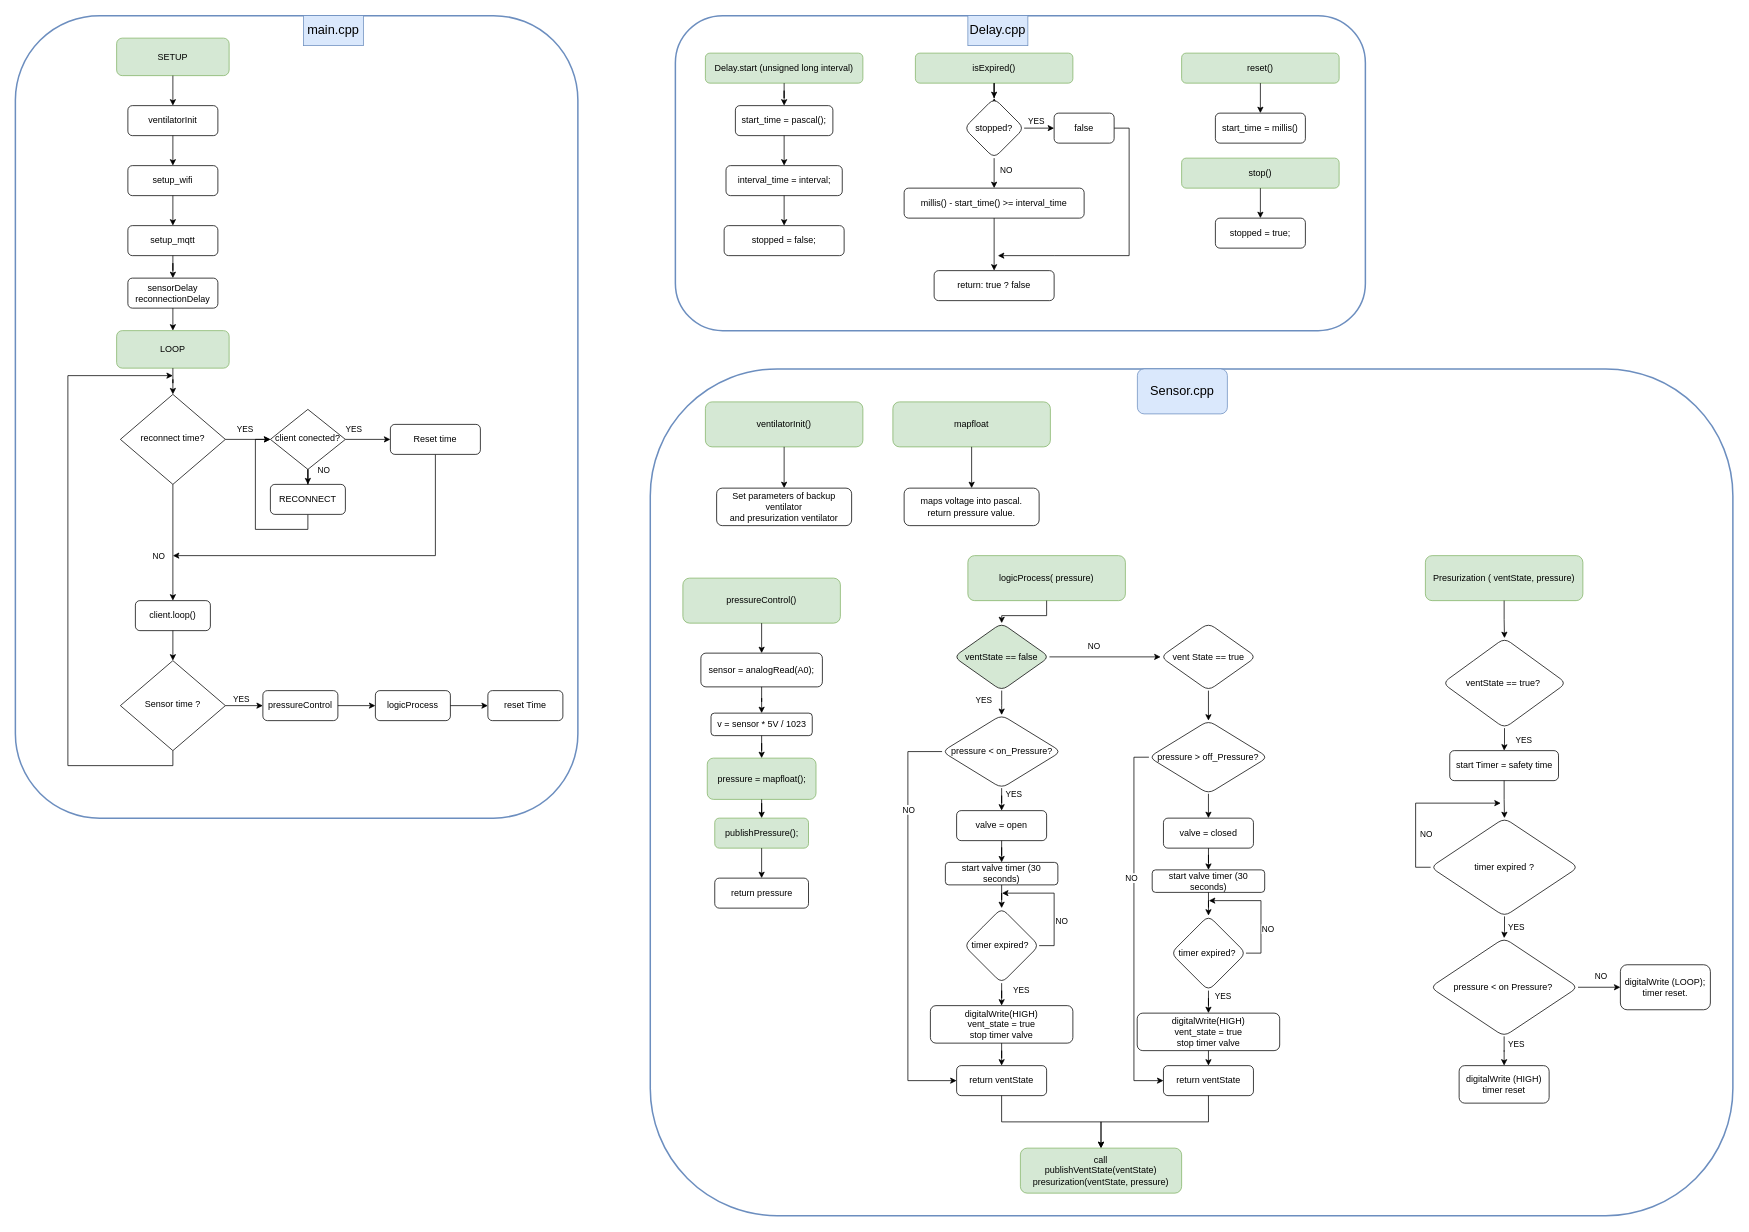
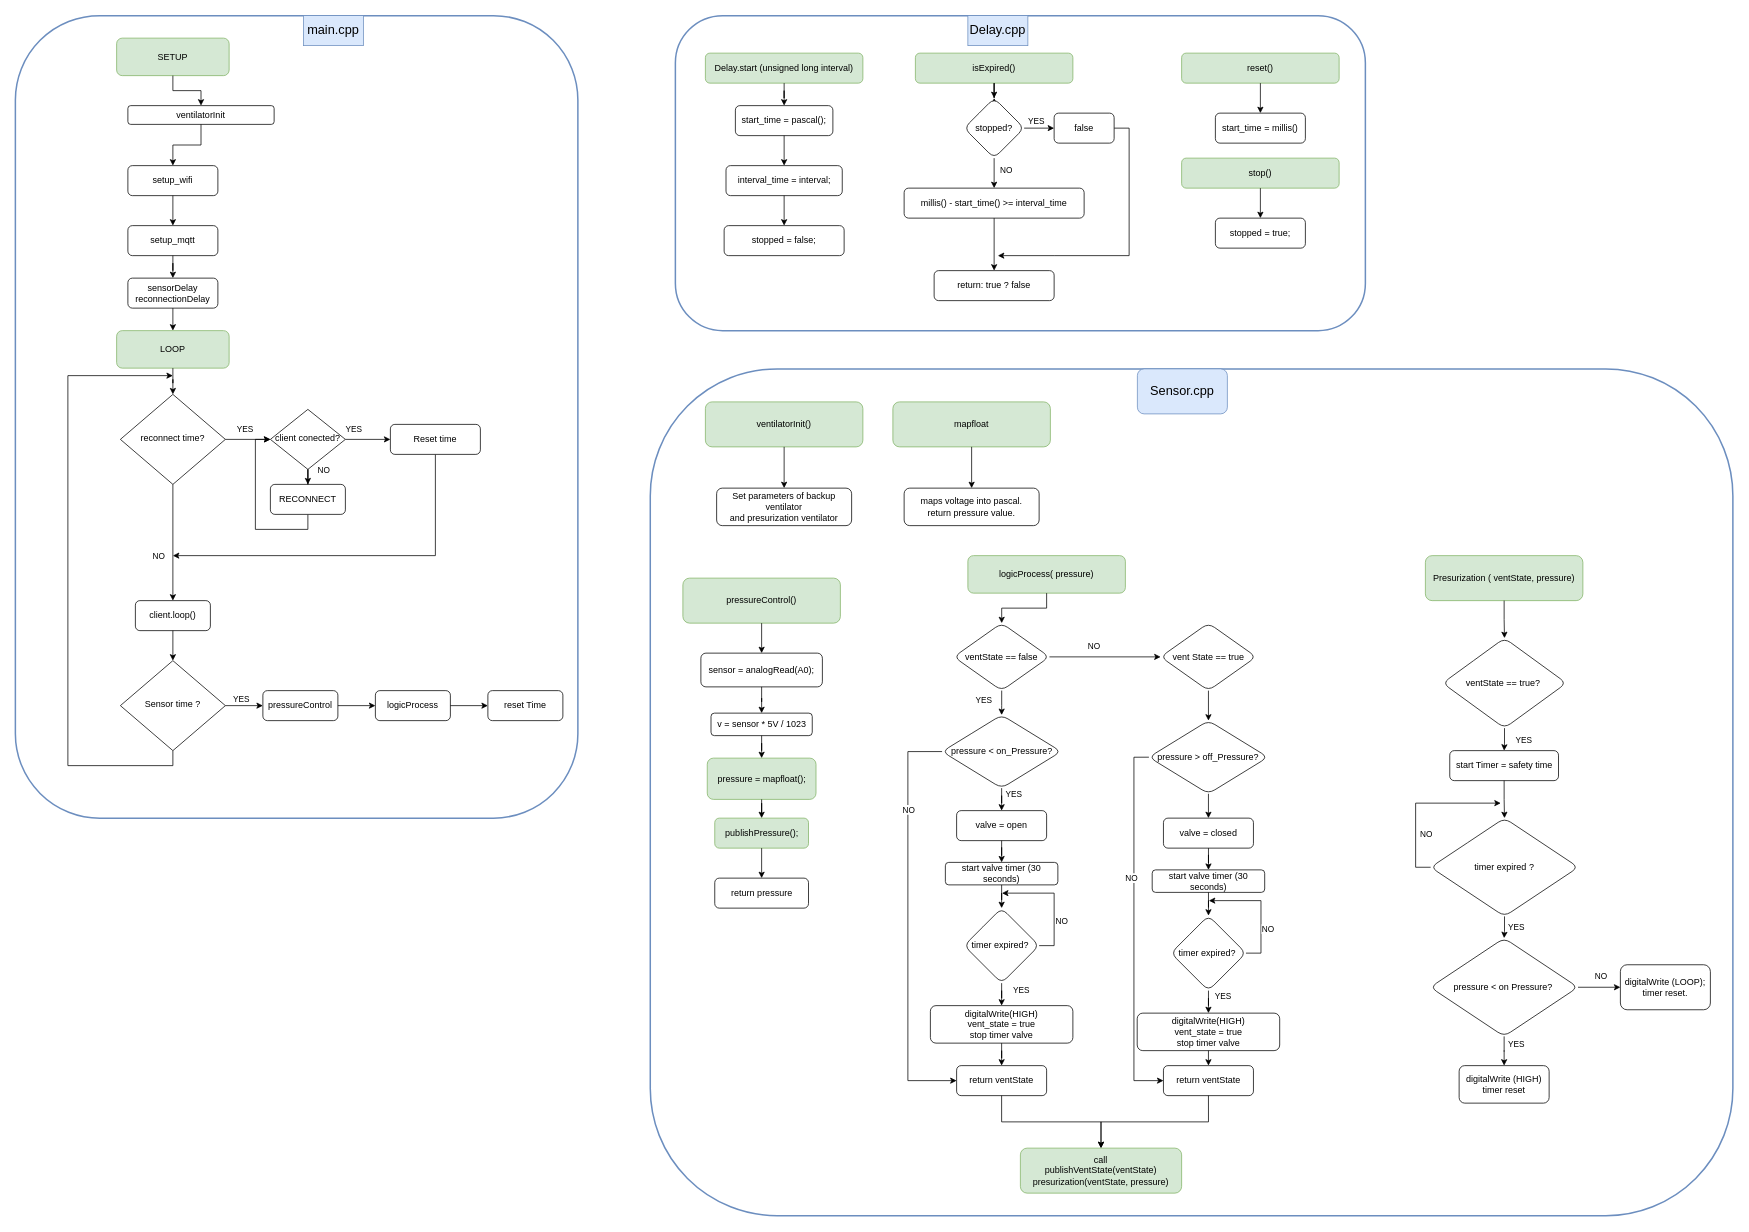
node "ventilatorInit": size 90x30 -> 146x19
node "logicProcess( pressure)": size 158x45 -> 158x38
node "ventState == false": fillcolor #d5e8d4 -> #ffffff
